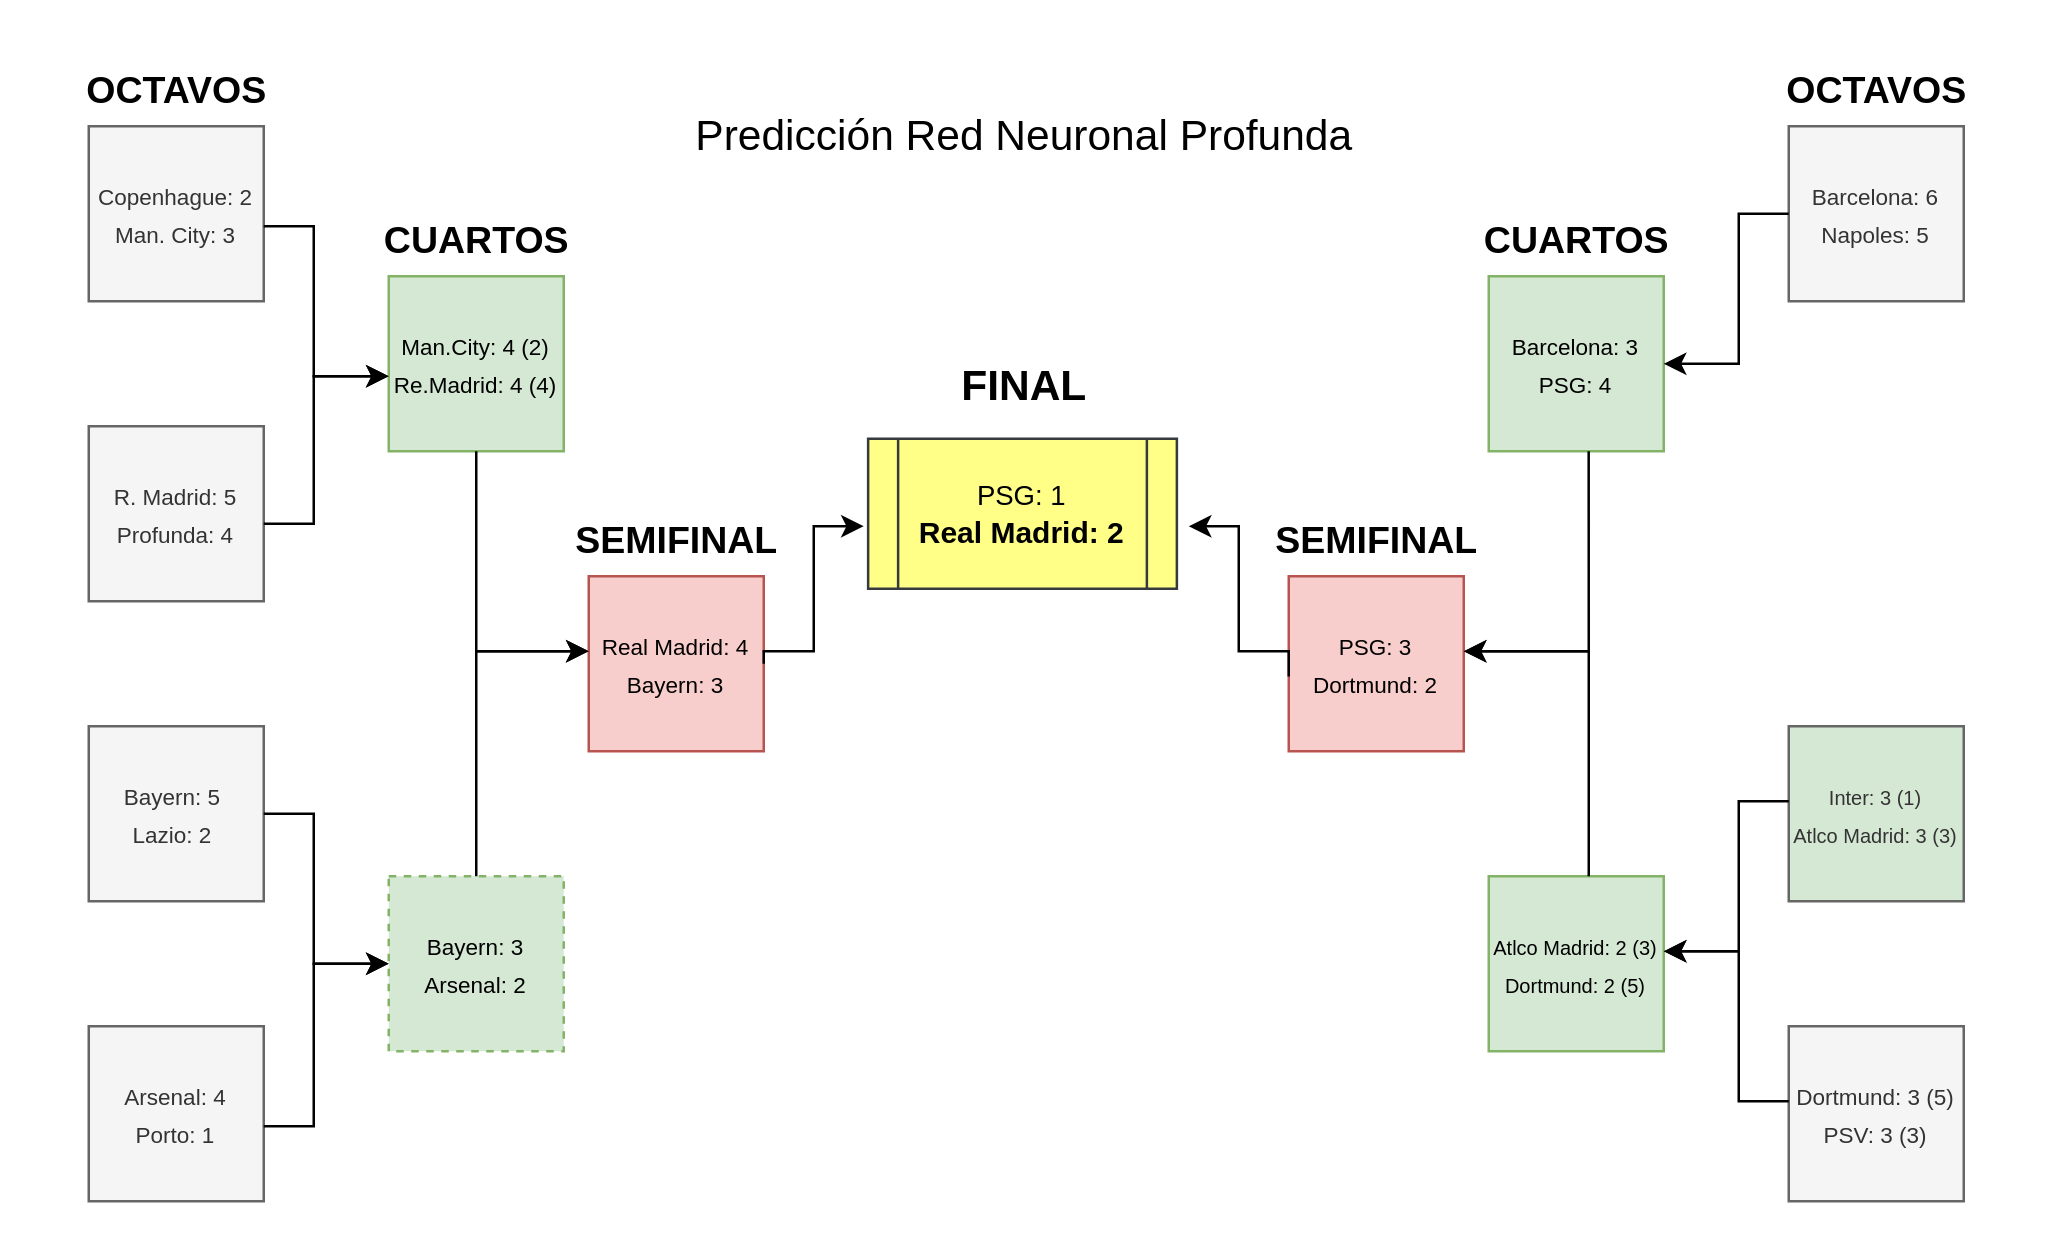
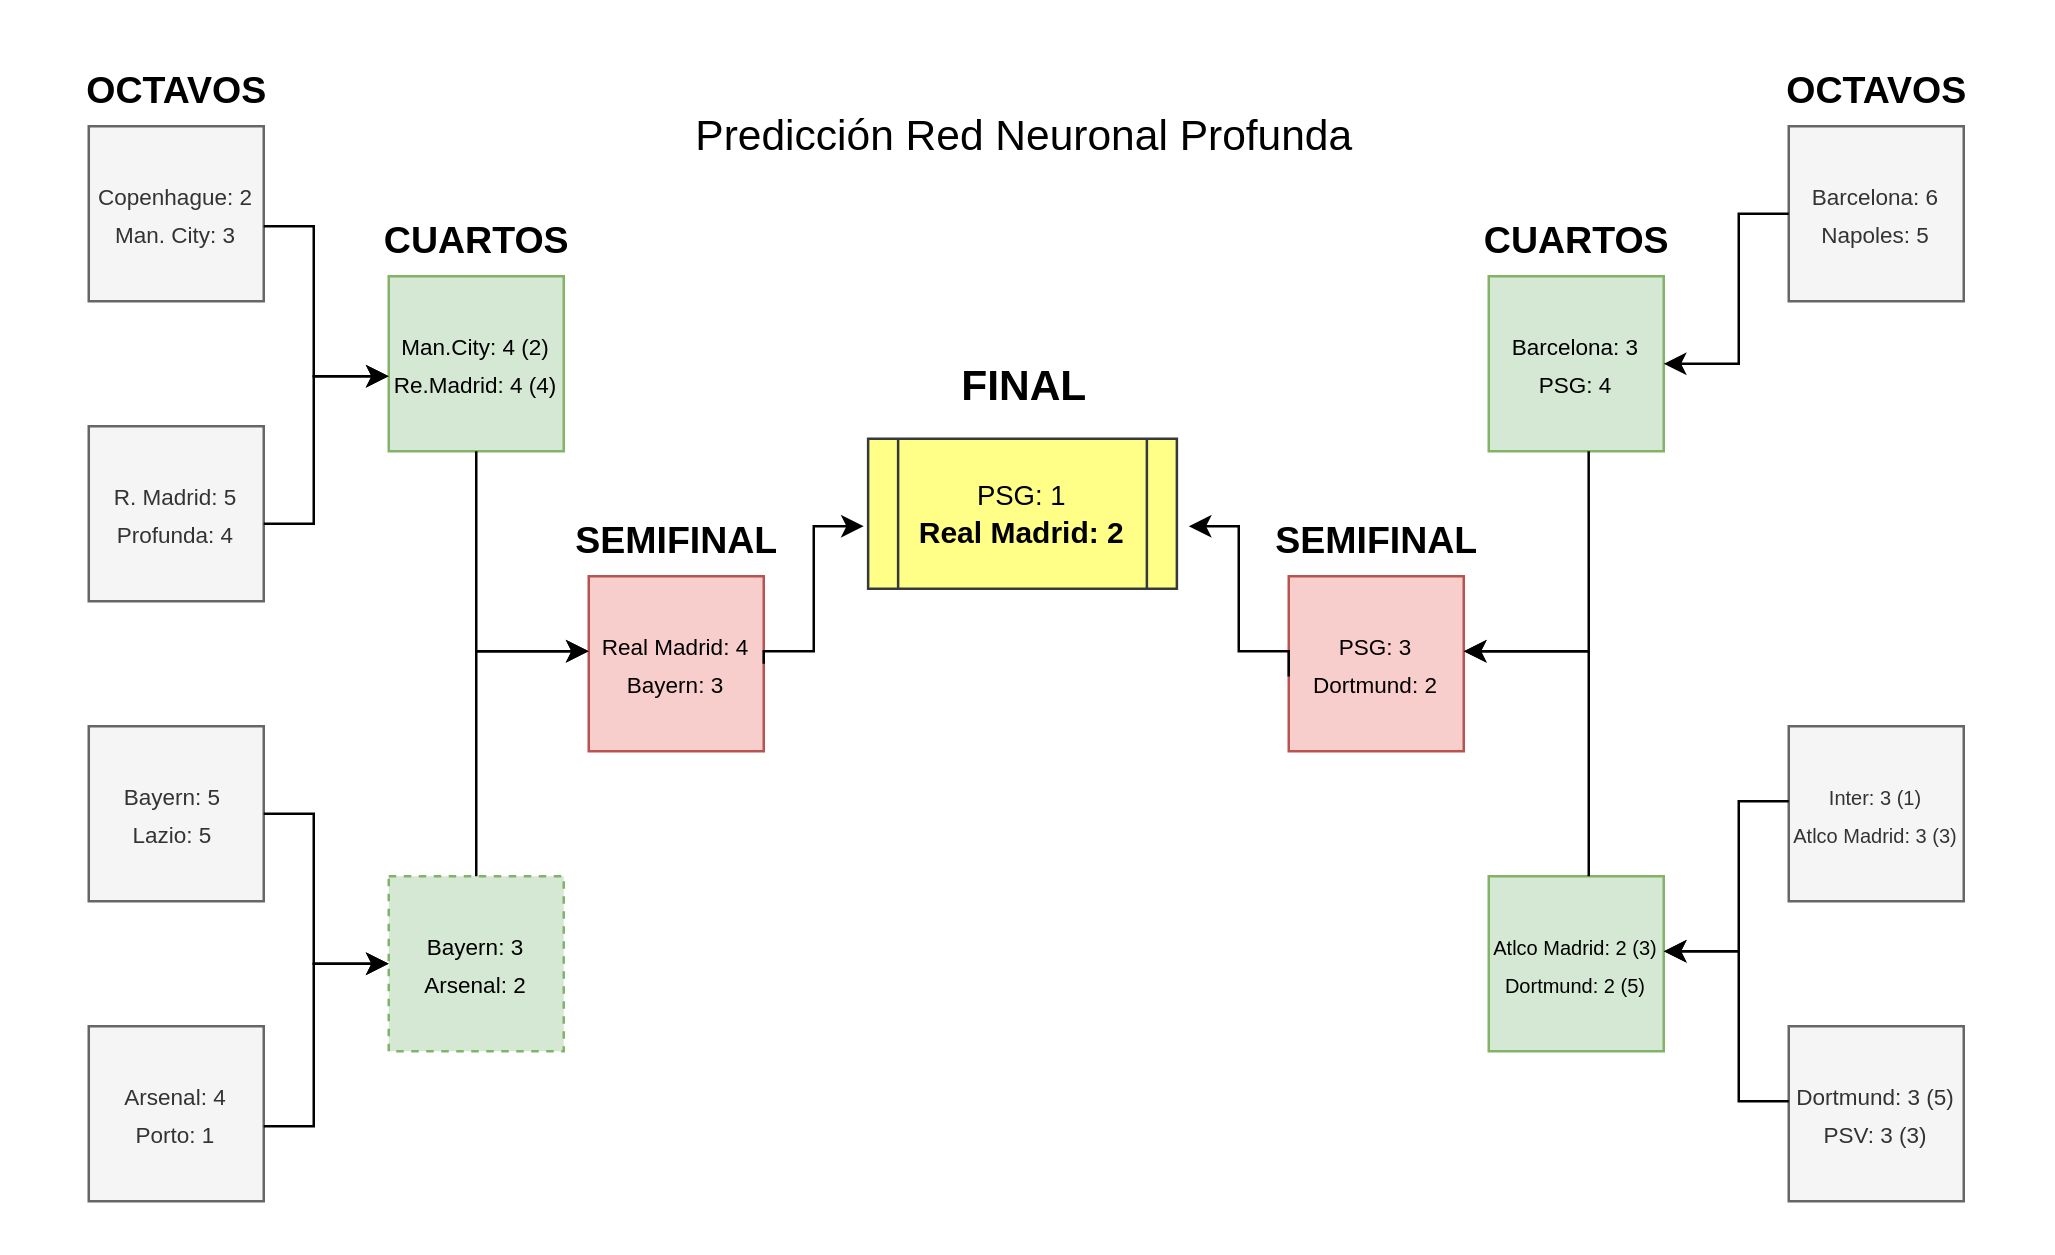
node "Bayern: 5 Lazio: 2": label "Bayern: 5 Lazio: 2" -> "Bayern: 5 Lazio: 5"
node "Inter: 3 (1) Atlco Madrid: 3 (3)": fillcolor #d5e8d4 -> #f5f5f5
